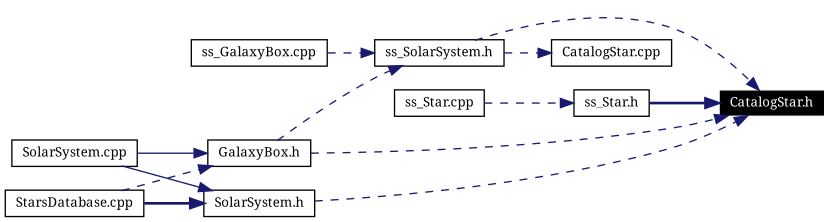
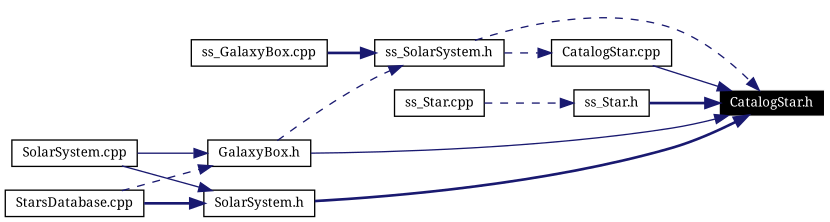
edge "ss_GalaxyBox.cpp" -> "ss_SolarSystem.h": style dashed -> bold
edge "CatalogStar.cpp" -> "CatalogStar.h": added
edge "GalaxyBox.h" -> "CatalogStar.h": style dashed -> solid
edge "SolarSystem.h" -> "CatalogStar.h": style dashed -> bold
